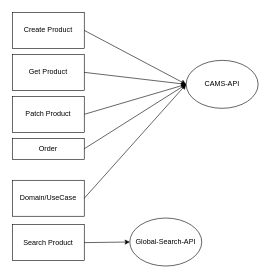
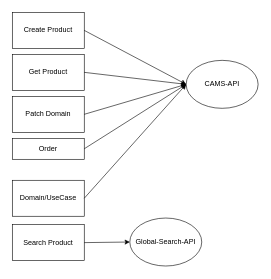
node "Patch Product": label "Patch Product" -> "Patch Domain"
